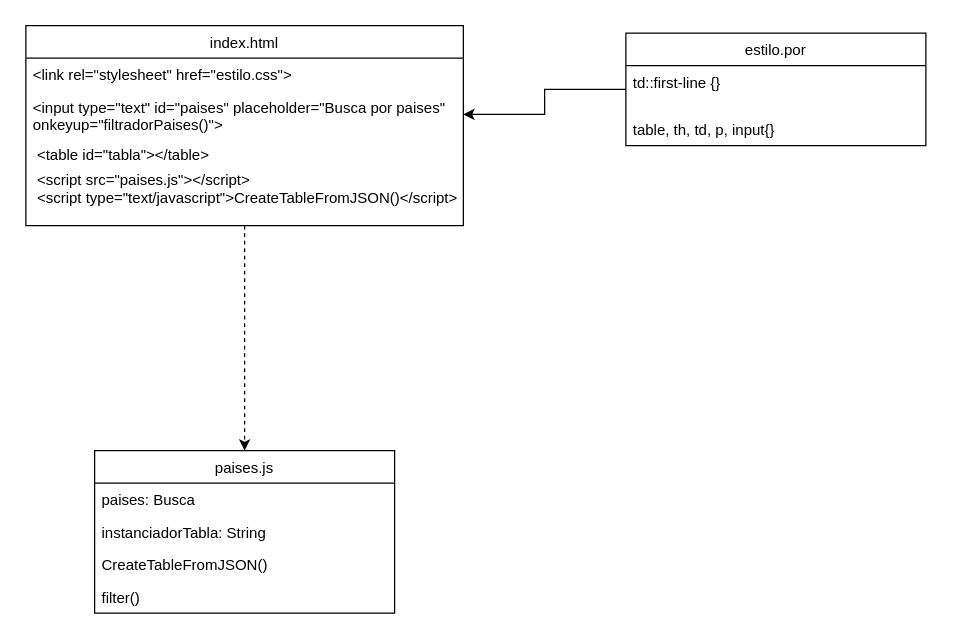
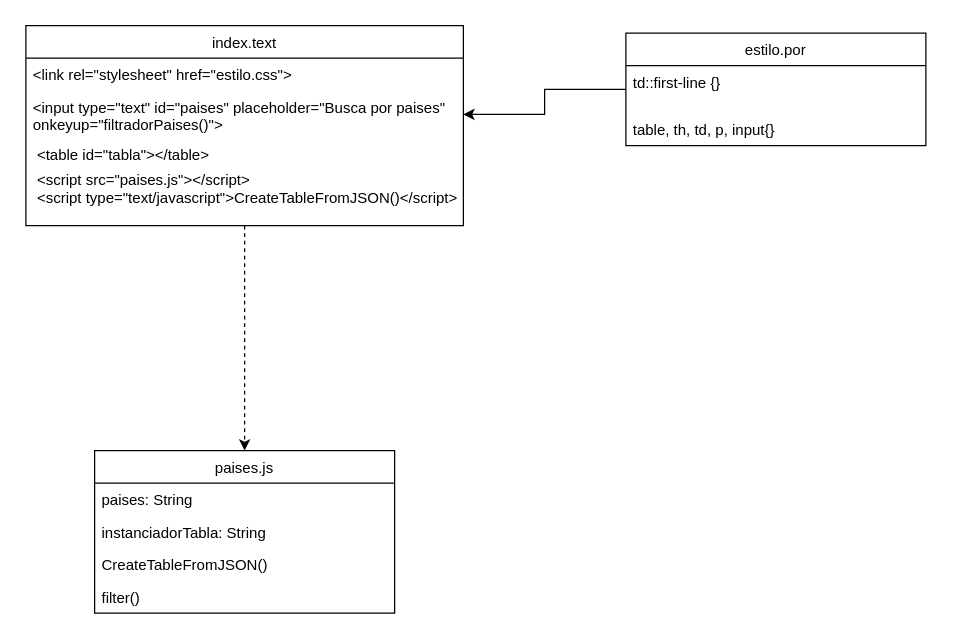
node "index.html": label "index.html" -> "index.text"
node "paises: Busca": label "paises: Busca" -> "paises: String"
